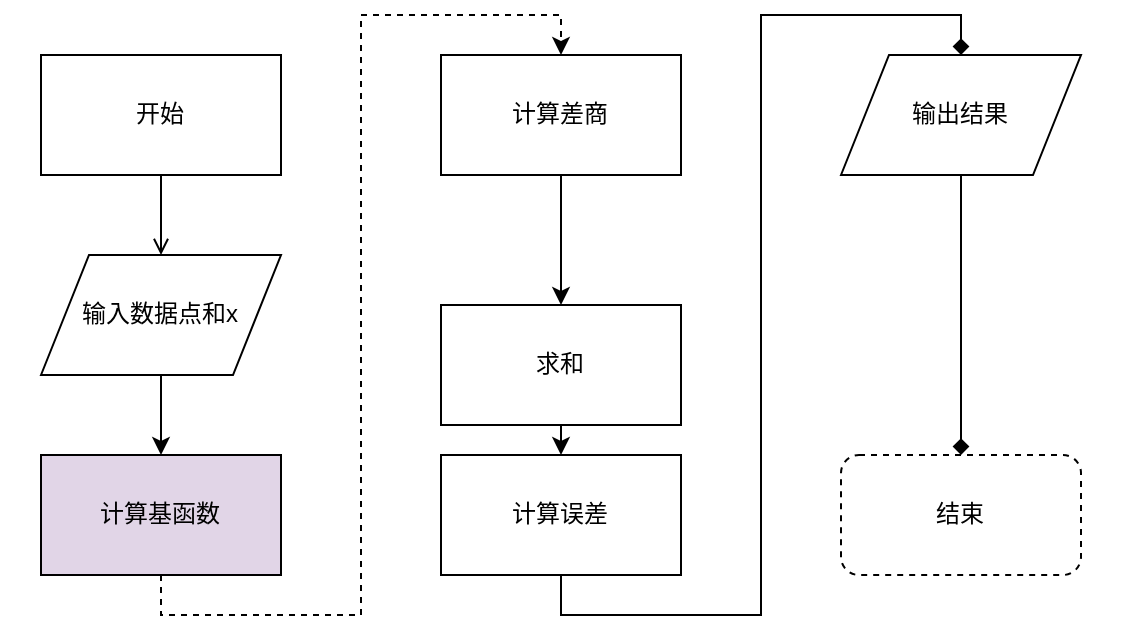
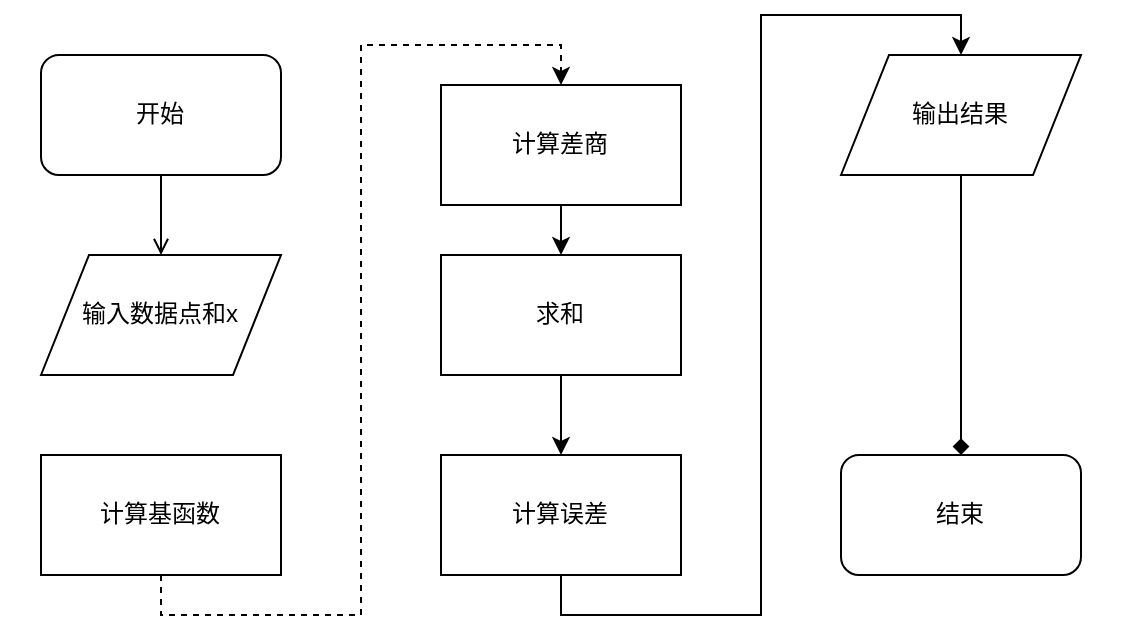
edge "计算误差" -> "输出结果": arrowhead diamond -> classic
node "开始": shape rectangle -> rounded rectangle
node "计算差商": moved (561, 115) -> (561, 145)
node "求和": moved (561, 365) -> (561, 315)
edge "输入数据点和x" -> "计算基函数": removed
node "计算基函数": fillcolor #e1d5e7 -> #ffffff
node "结束": style dashed -> solid
